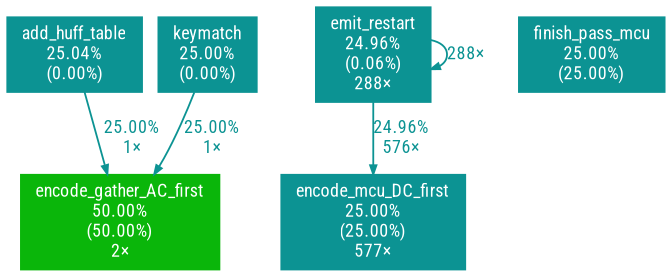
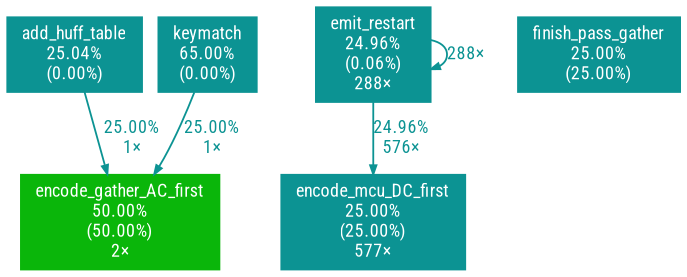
node "keymatch 25.00% (0.00%)": label "keymatch 25.00% (0.00%)" -> "keymatch 65.00% (0.00%)"
node "finish_pass_mcu 25.00% (25.00%)": label "finish_pass_mcu 25.00% (25.00%)" -> "finish_pass_gather 25.00% (25.00%)"
